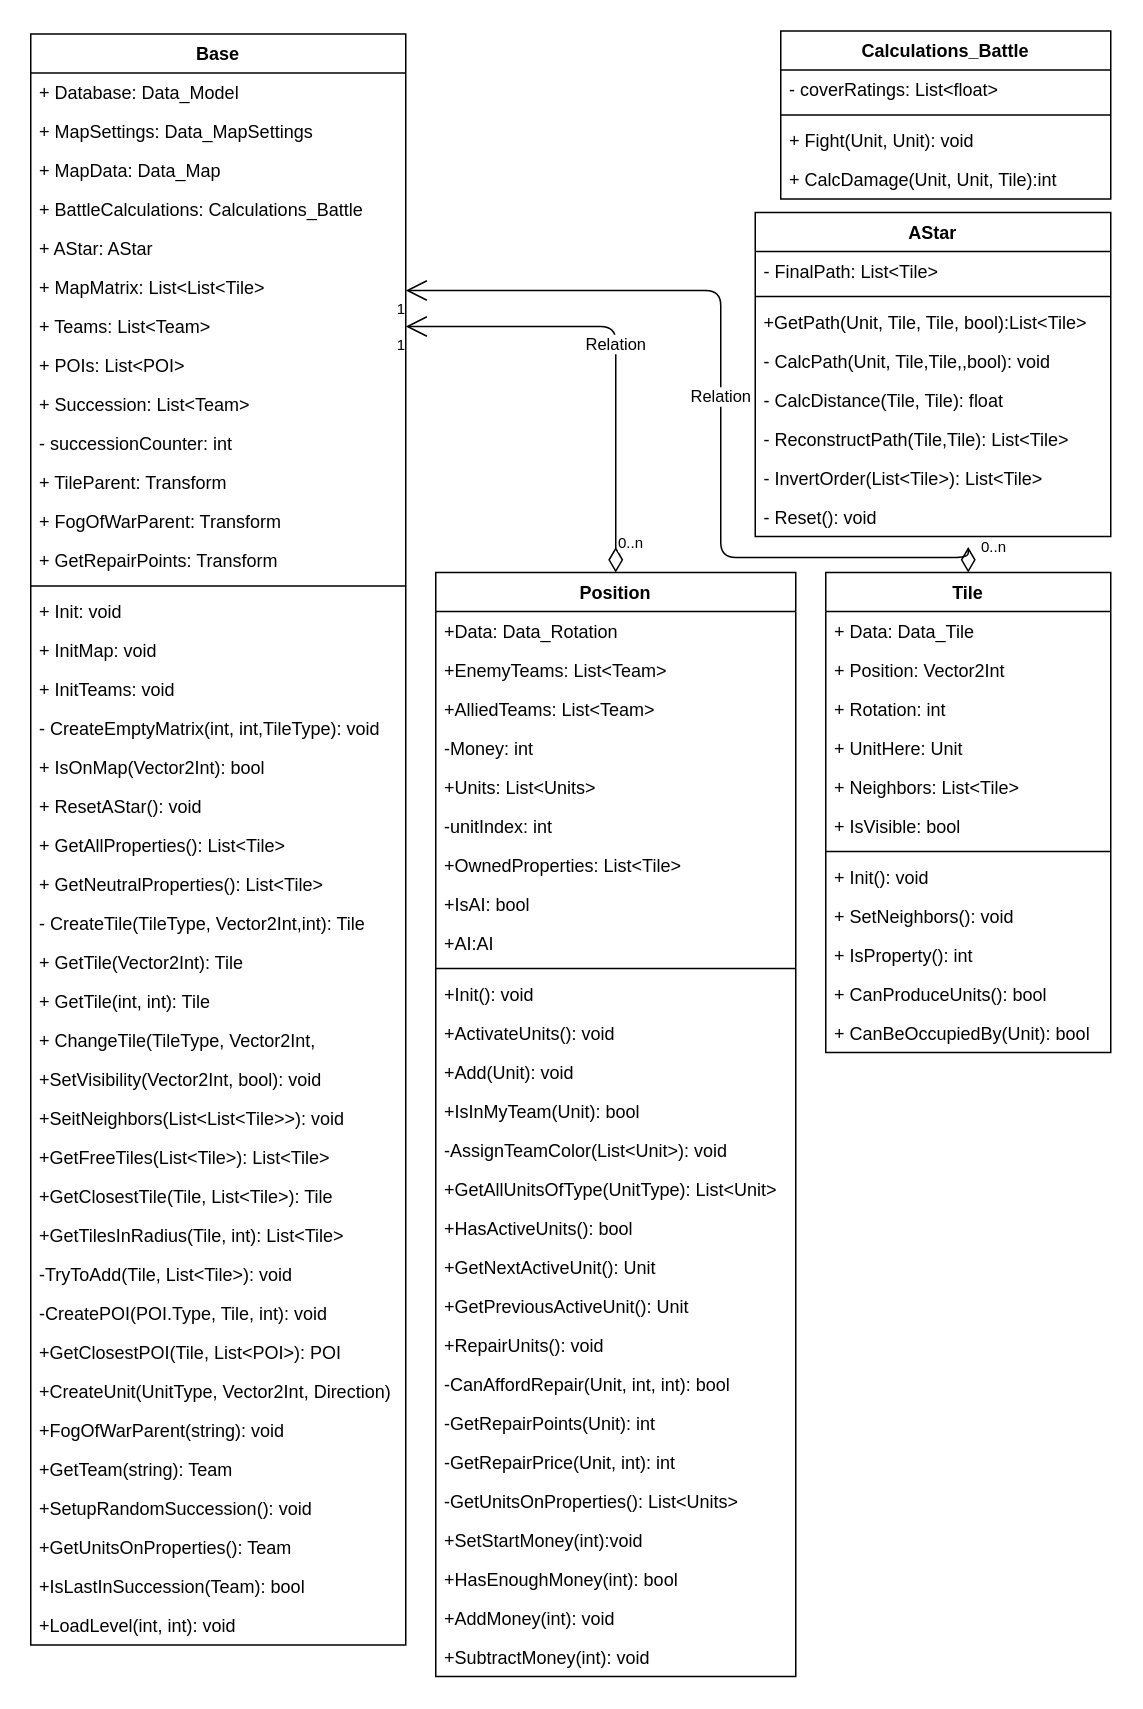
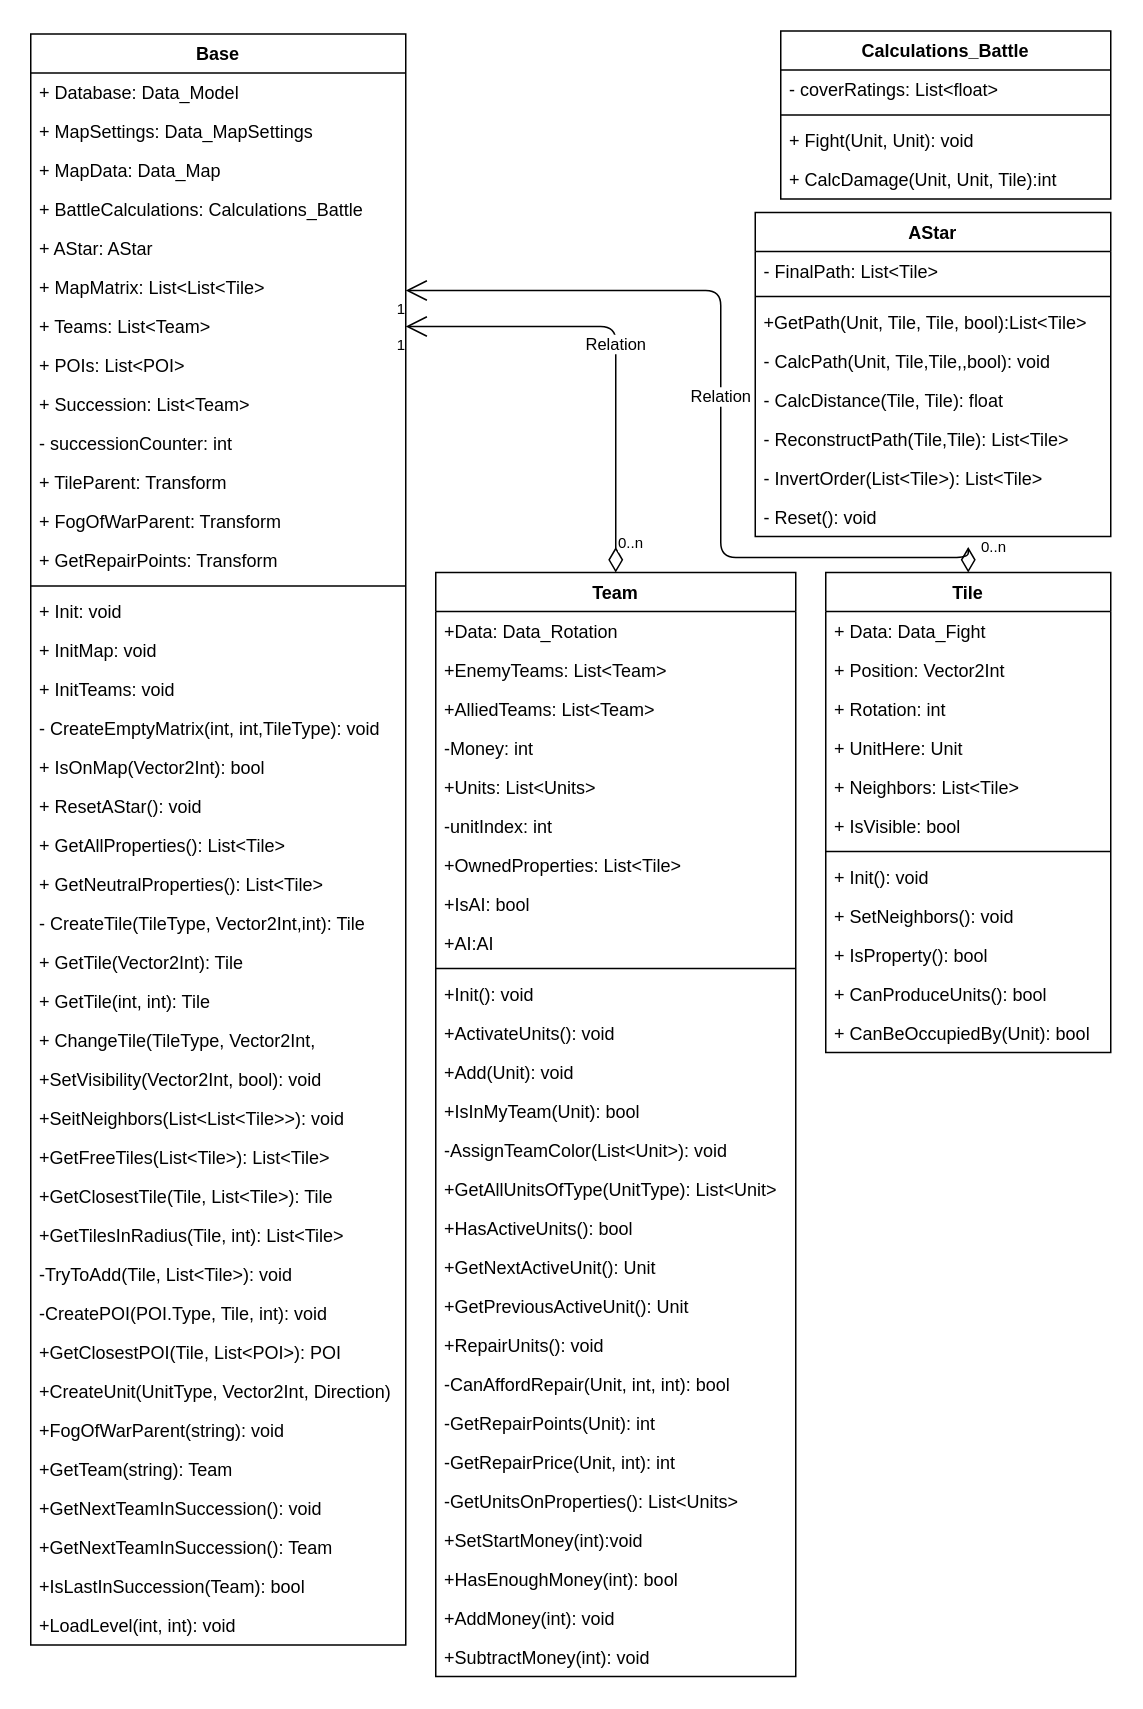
node "Position": label "Position" -> "Team"
node "+ Data: Data_Tile": label "+ Data: Data_Tile" -> "+ Data: Data_Fight"
node "+ IsProperty(): int": label "+ IsProperty(): int" -> "+ IsProperty(): bool"
node "+SetupRandomSuccession(): void": label "+SetupRandomSuccession(): void" -> "+GetNextTeamInSuccession(): void"
node "+GetUnitsOnProperties(): Team": label "+GetUnitsOnProperties(): Team" -> "+GetNextTeamInSuccession(): Team"
